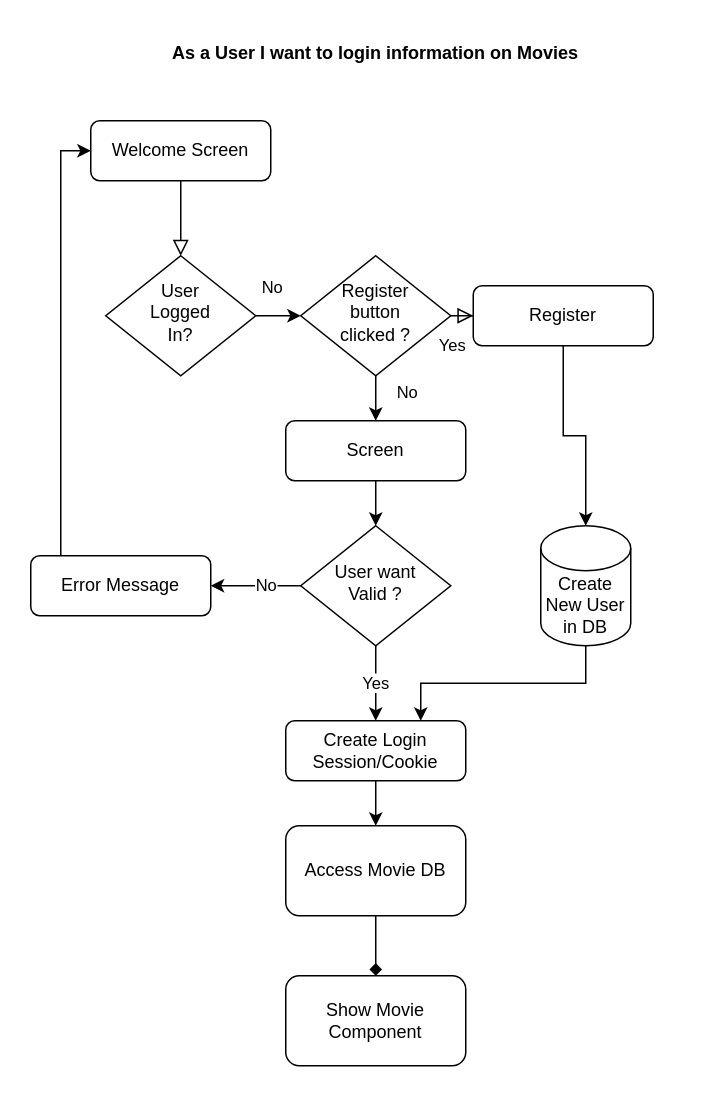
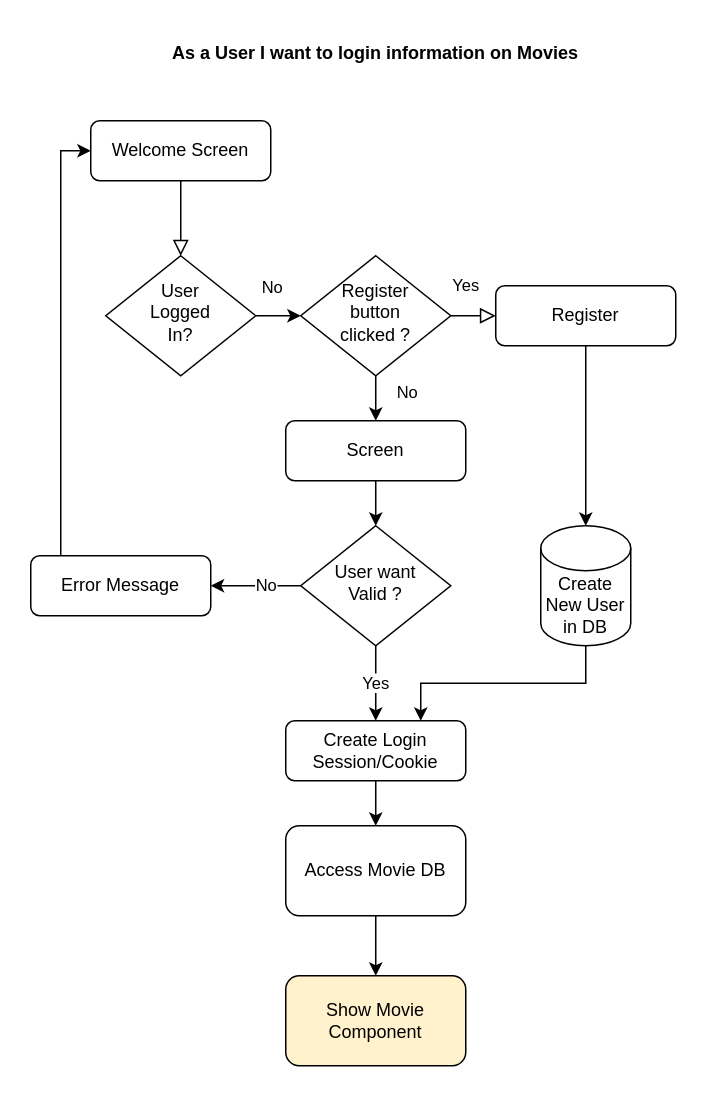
node "Register": moved (563, 316) -> (586, 316)
edge "Access Movie DB" -> "Show Movie Component": arrowhead diamond -> classic
node "Show Movie Component": fillcolor #ffffff -> #fff2cc
